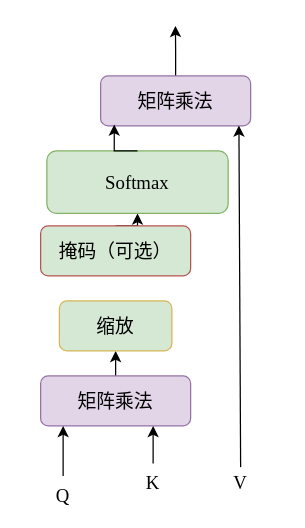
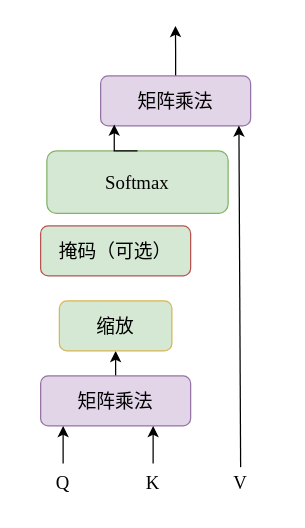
edge "掩码（可选）" -> "Softmax": removed
node "Q": moved (63, 494) -> (63, 482)
